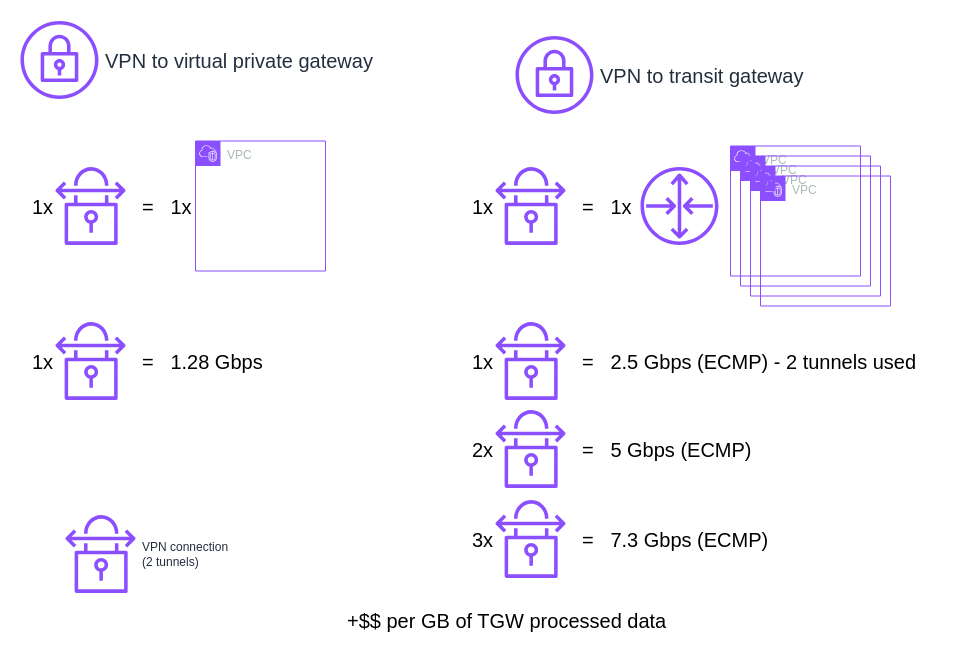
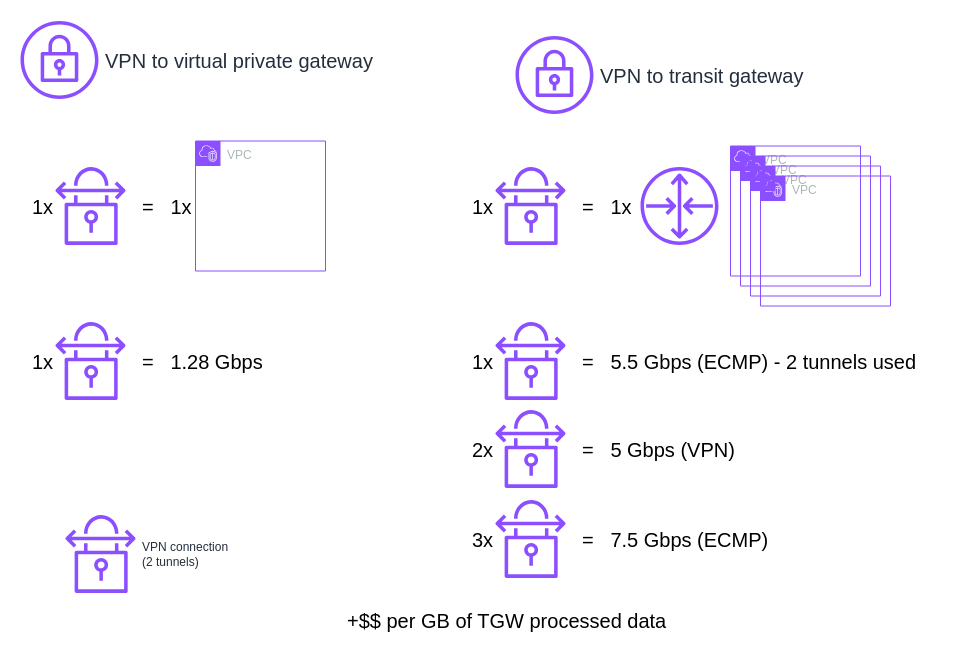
node "1x = 2.5 Gbps (ECMP) - 2 tunnels used": label "1x = 2.5 Gbps (ECMP) - 2 tunnels used" -> "1x = 5.5 Gbps (ECMP) - 2 tunnels used"
node "2x = 5 Gbps (ECMP)": label "2x = 5 Gbps (ECMP)" -> "2x = 5 Gbps (VPN)"
node "3x = 7.3 Gbps (ECMP)": label "3x = 7.3 Gbps (ECMP)" -> "3x = 7.5 Gbps (ECMP)"
